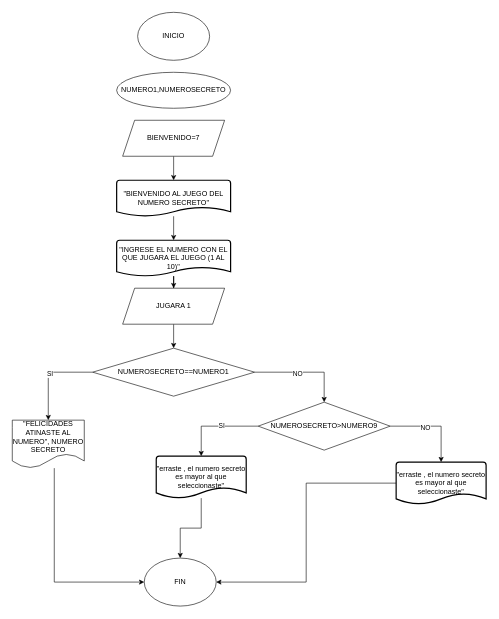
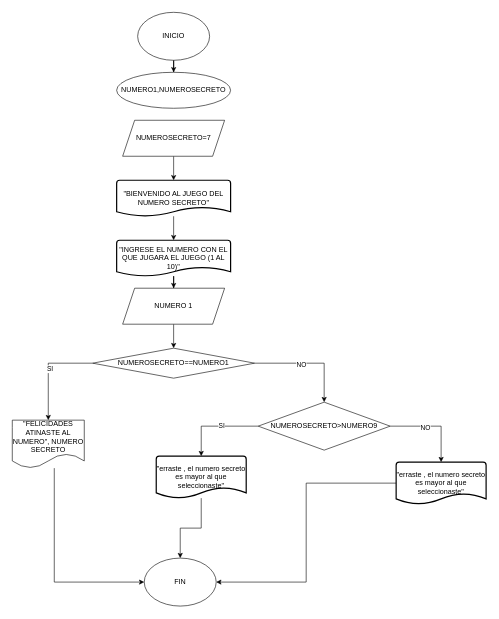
edge "INICIO" -> "NUMERO1,NUMEROSECRETO": added
node "BIENVENIDO=7": label "BIENVENIDO=7" -> "NUMEROSECRETO=7"
node "JUGARA 1": label "JUGARA 1" -> "NUMERO 1"
node "NUMEROSECRETO==NUMERO1": size 162x48 -> 162x30
